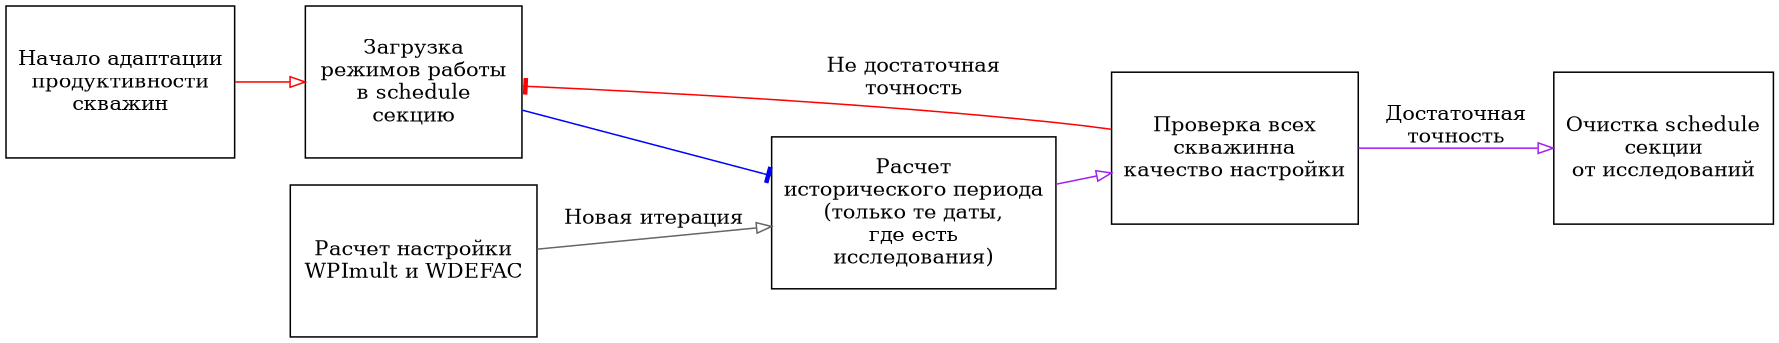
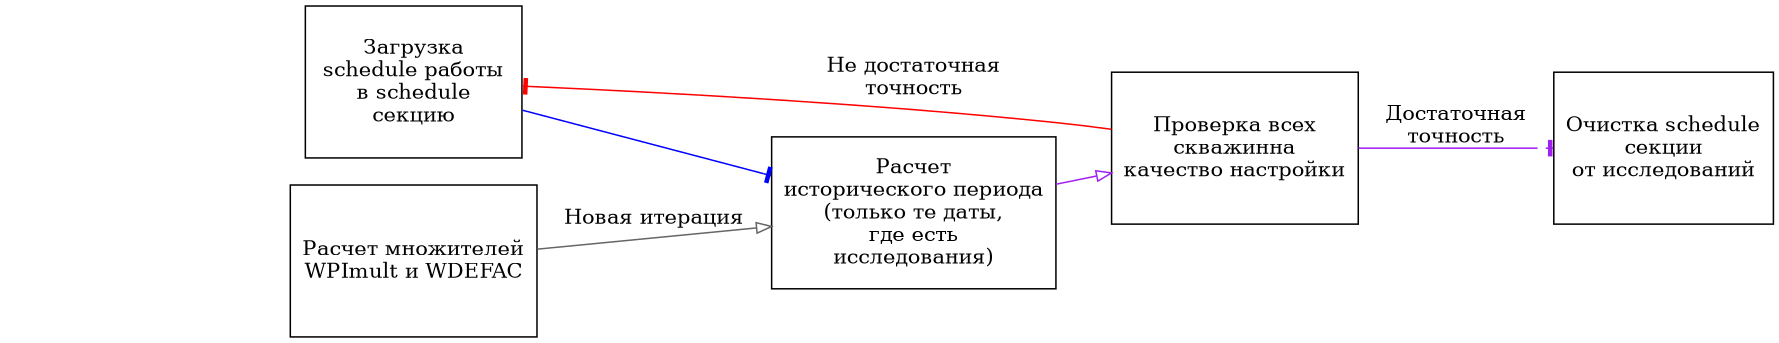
node "Начало адаптации продуктивности скважин": removed
node "Загрузка режимов работы в schedule секцию": label "Загрузка режимов работы в schedule секцию" -> "Загрузка schedule работы в schedule секцию"
edge "Проверка всех скважинна качество настройки" -> "Очистка schedule секции от исследований": arrowhead onormal -> tee
node "Расчет настройки WPImult и WDEFAC": label "Расчет настройки WPImult и WDEFAC" -> "Расчет множителей WPImult и WDEFAC"
